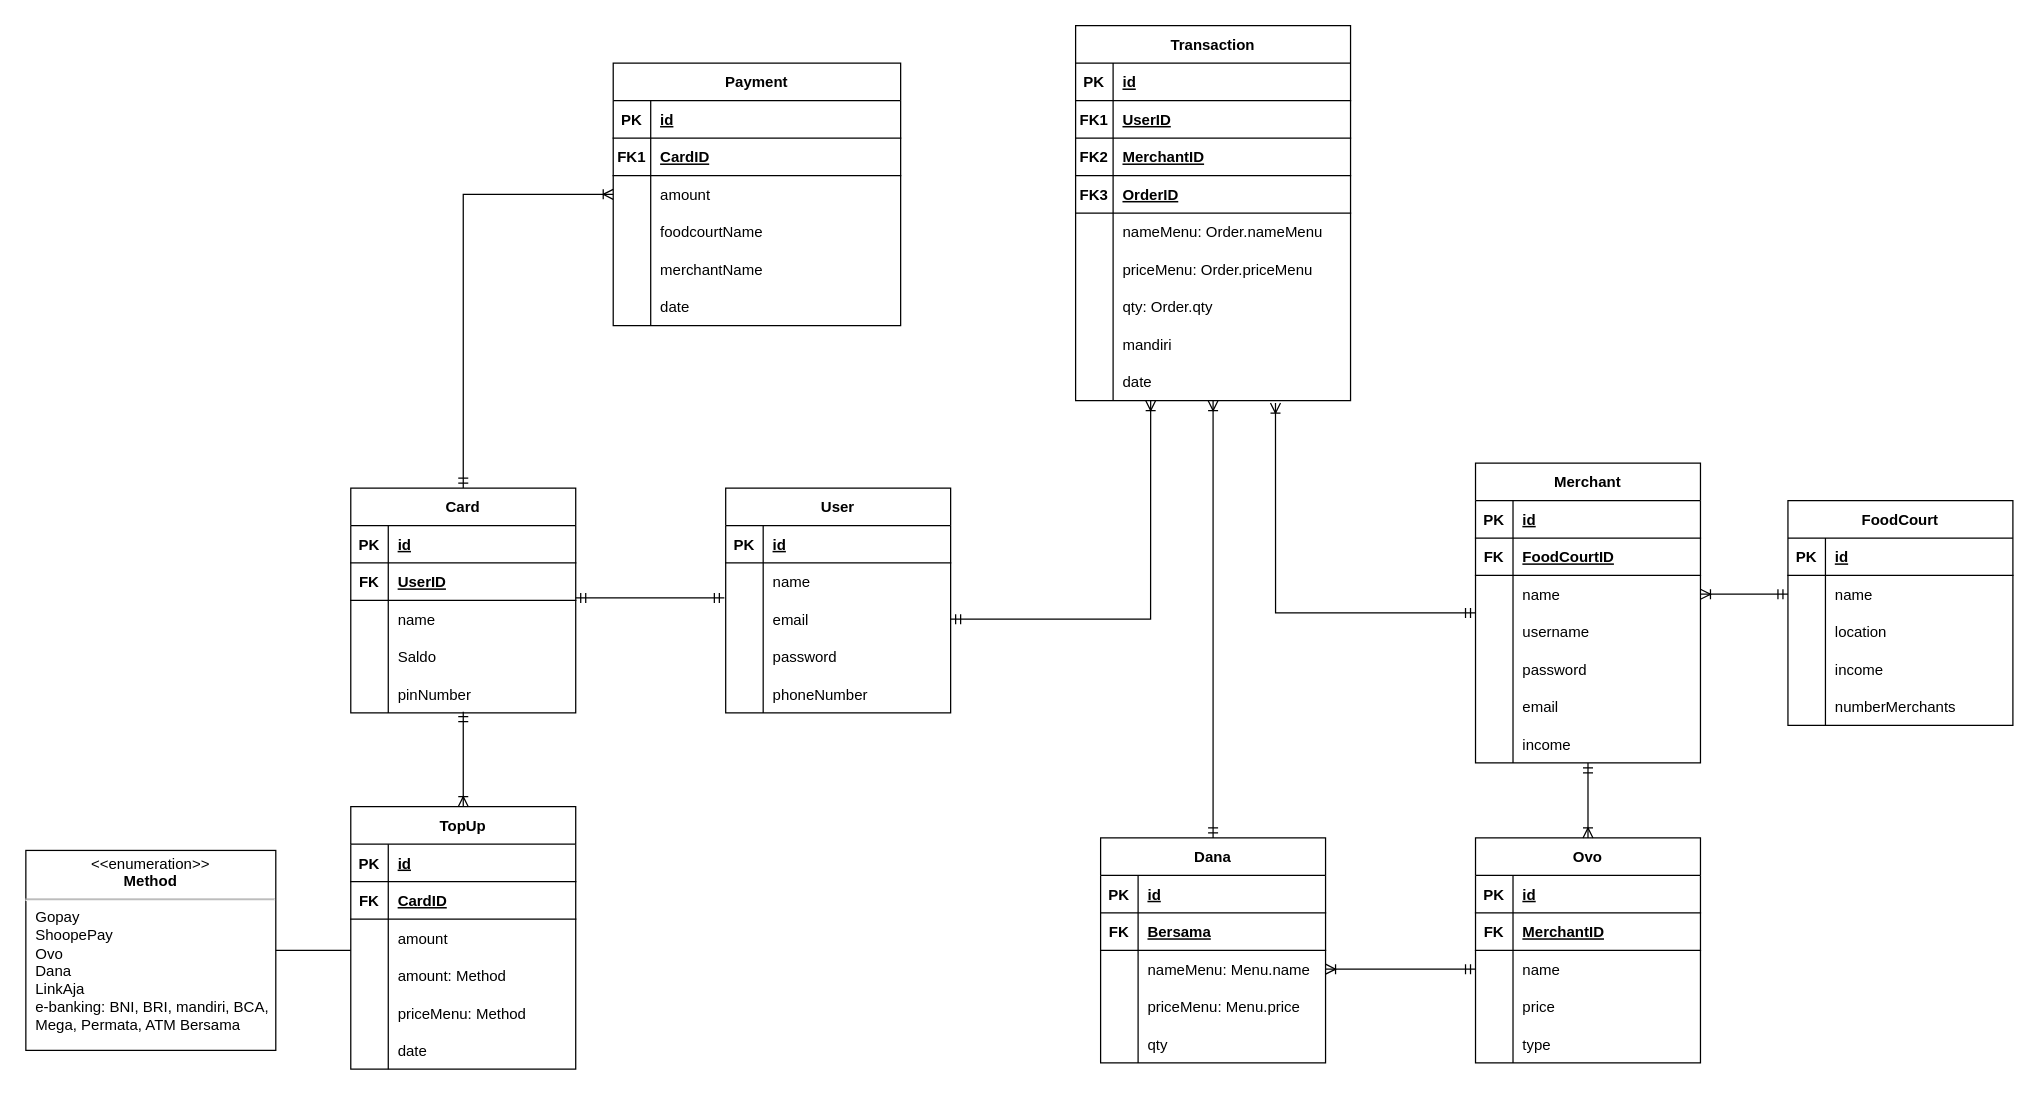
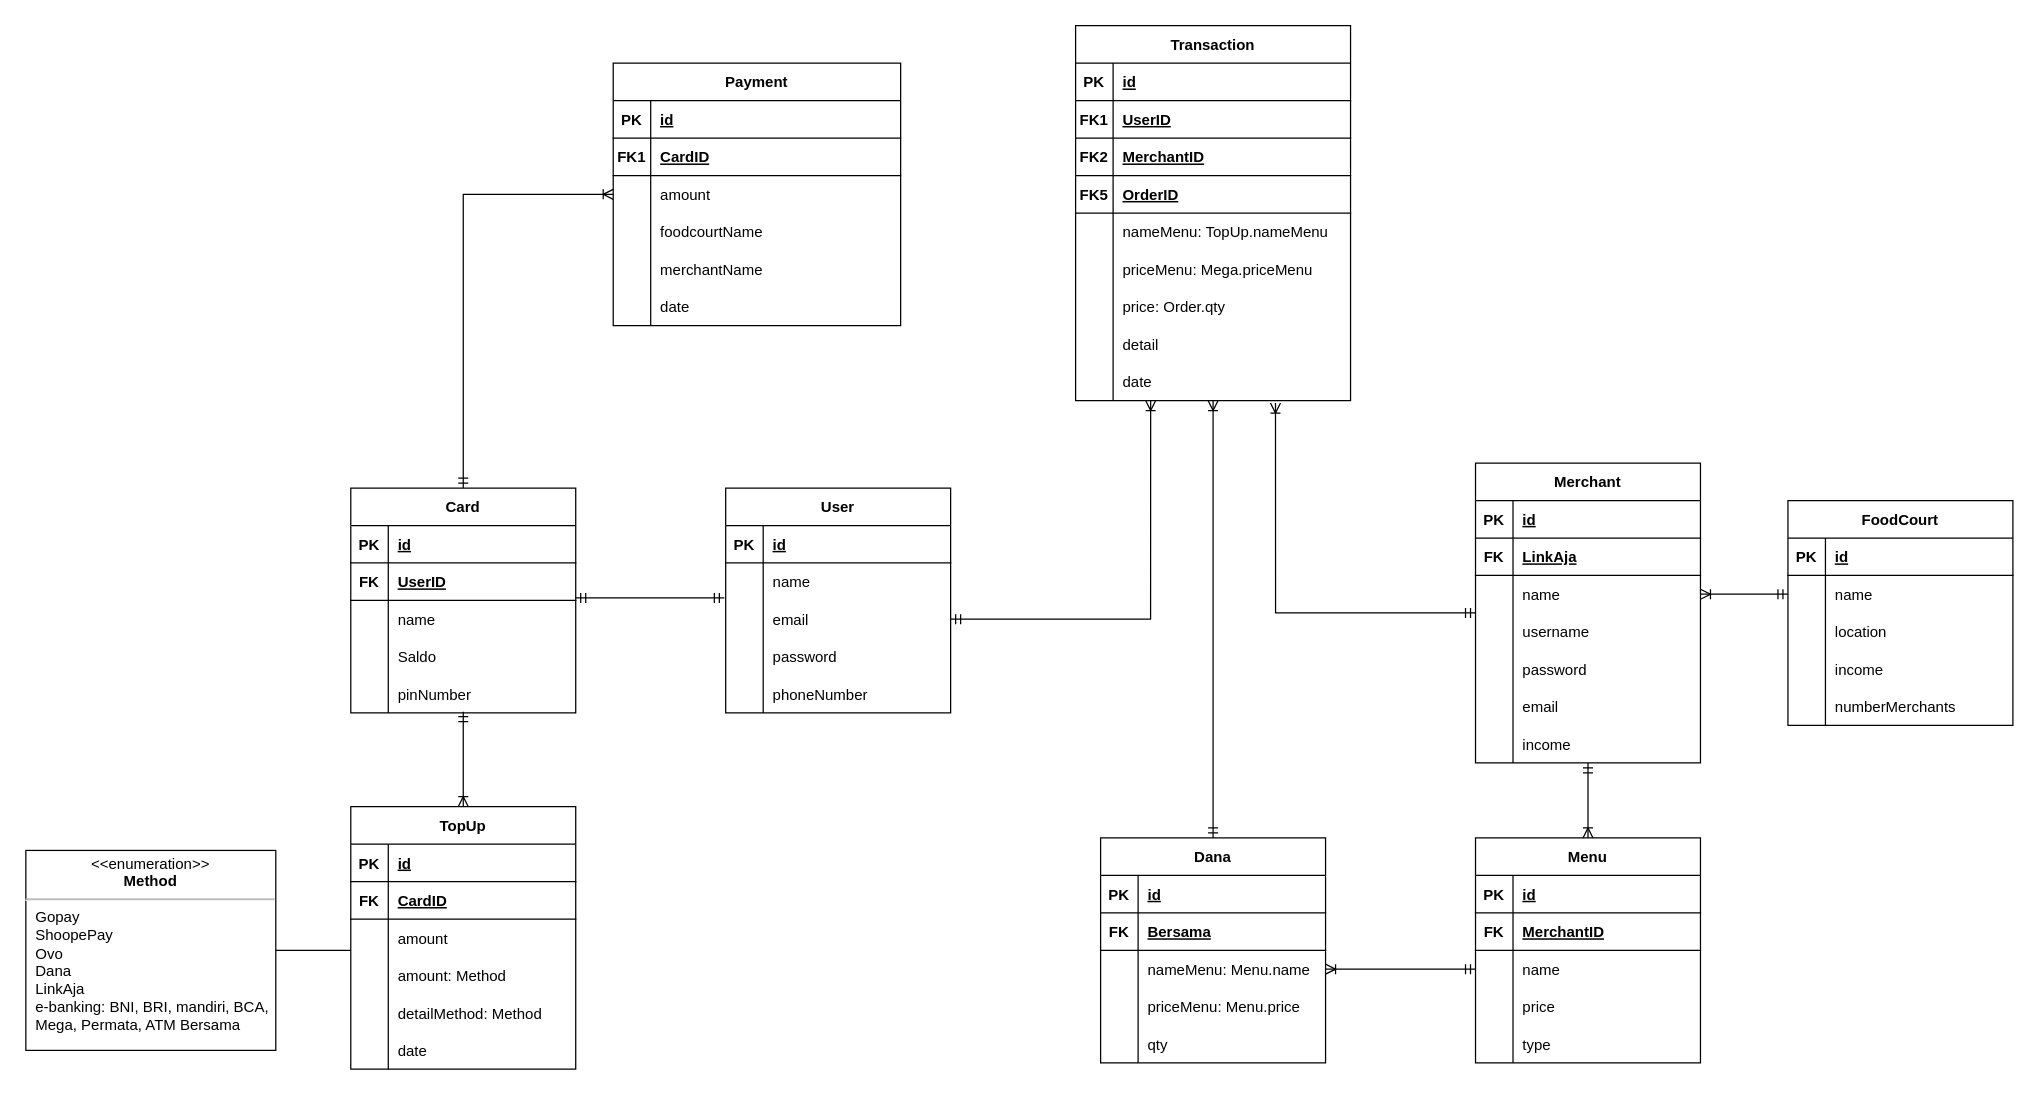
node "FK3": label "FK3" -> "FK5"
node "nameMenu: Order.nameMenu": label "nameMenu: Order.nameMenu" -> "nameMenu: TopUp.nameMenu"
node "priceMenu: Order.priceMenu": label "priceMenu: Order.priceMenu" -> "priceMenu: Mega.priceMenu"
node "qty: Order.qty": label "qty: Order.qty" -> "price: Order.qty"
node "mandiri": label "mandiri" -> "detail"
node "FoodCourtID": label "FoodCourtID" -> "LinkAja"
node "Ovo": label "Ovo" -> "Menu"
node "priceMenu: Method": label "priceMenu: Method" -> "detailMethod: Method"
